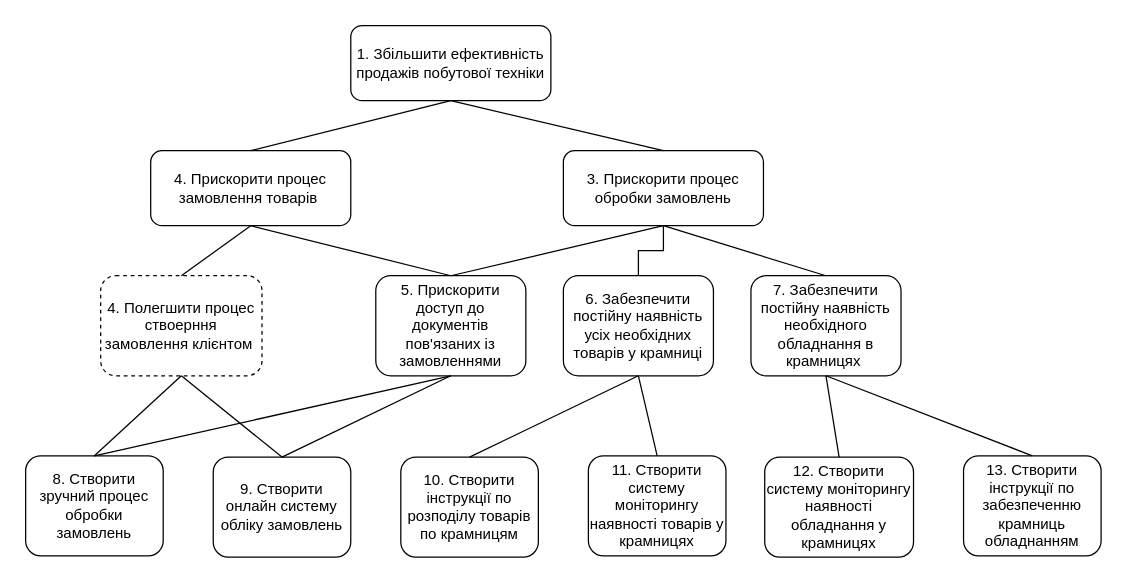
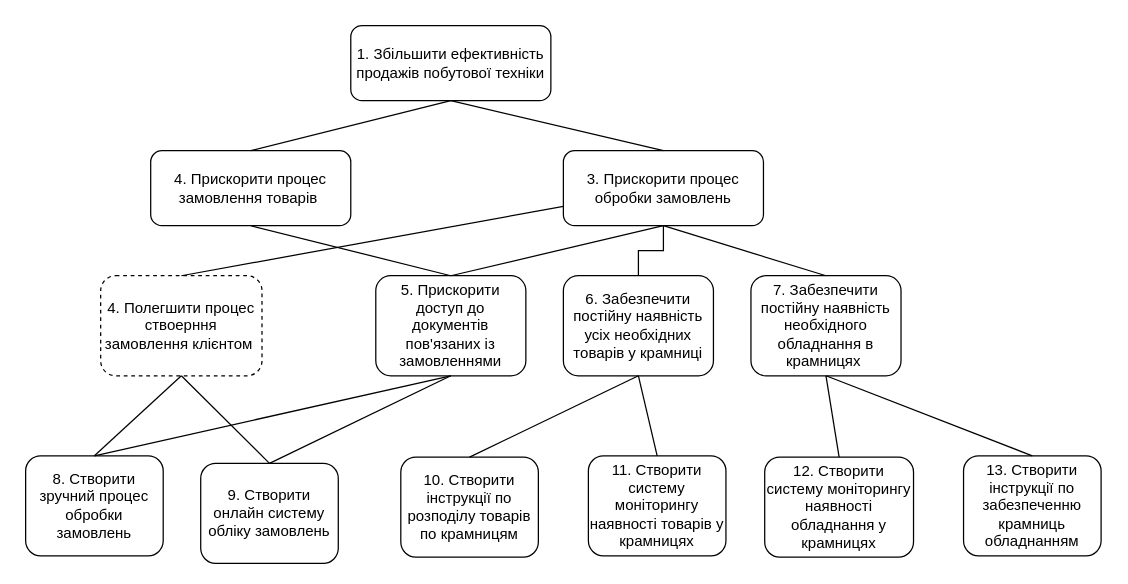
edge "4. Прискорити процес замовлення товарів" -- "4. Полегшити процес ствоерння замовлення клієнтом": now "3. Прискорити процес обробки замовлень" -- "4. Полегшити процес ствоерння замовлення клієнтом"
node "9. Створити онлайн систему обліку замовлень": moved (282, 507) -> (269, 513)
